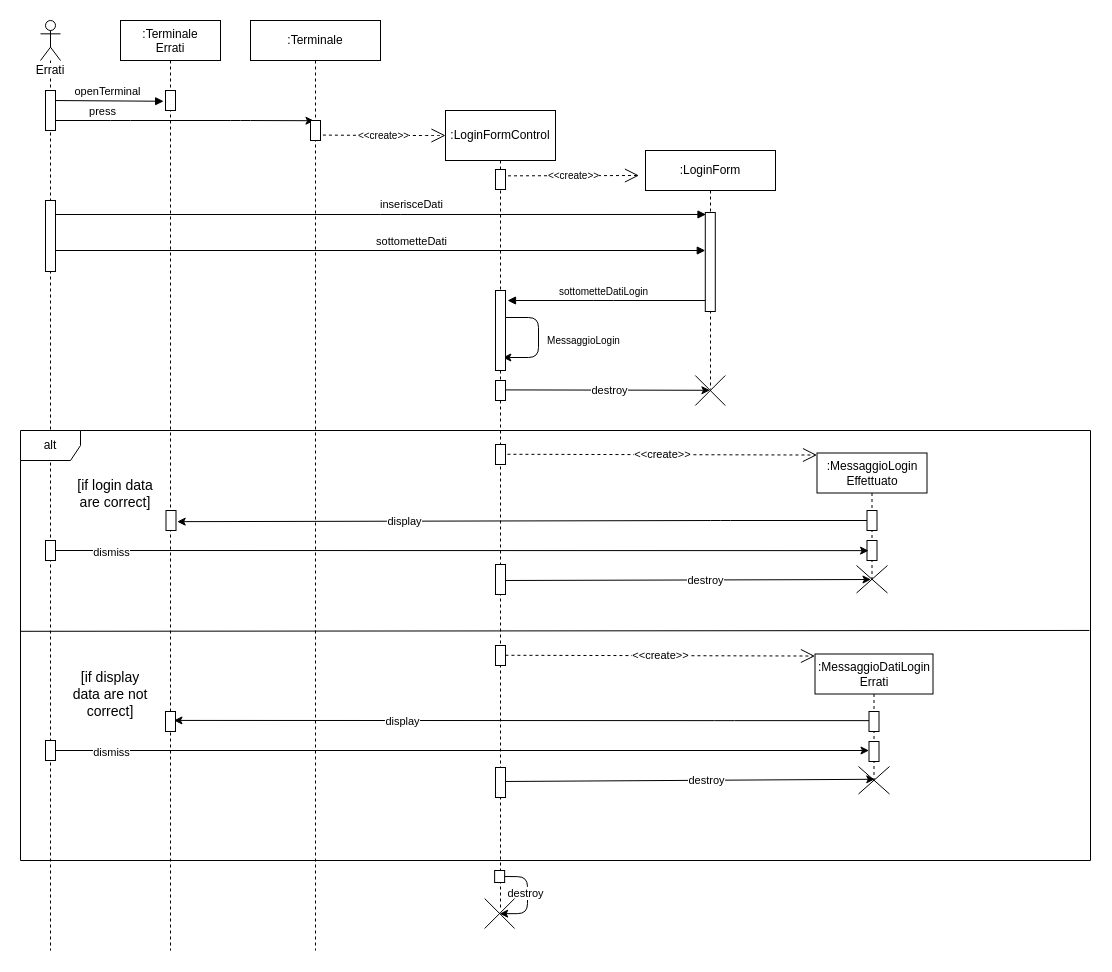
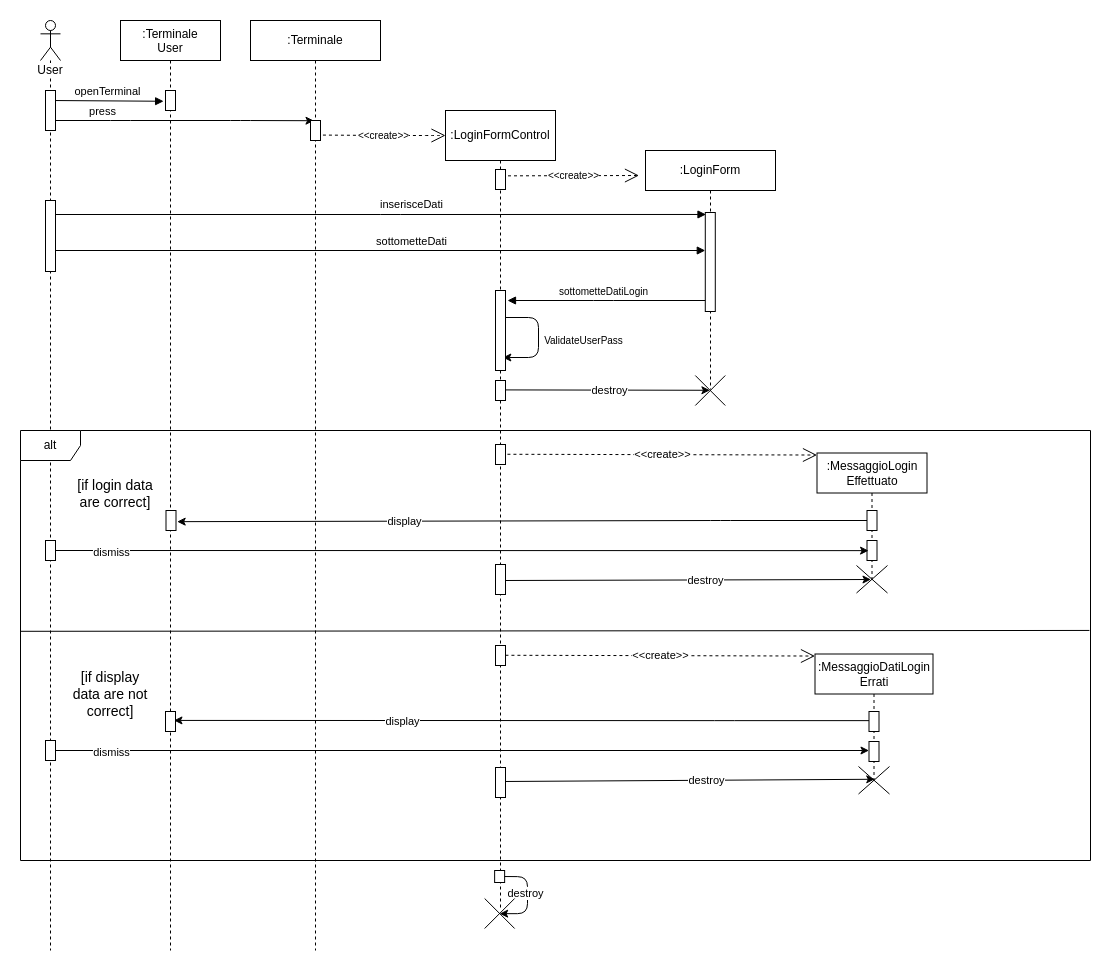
node ":Terminale Errati": label ":Terminale Errati" -> ":Terminale User"
node "Errati": label "Errati" -> "User"
node "MessaggioLogin": label "MessaggioLogin" -> "ValidateUserPass"
